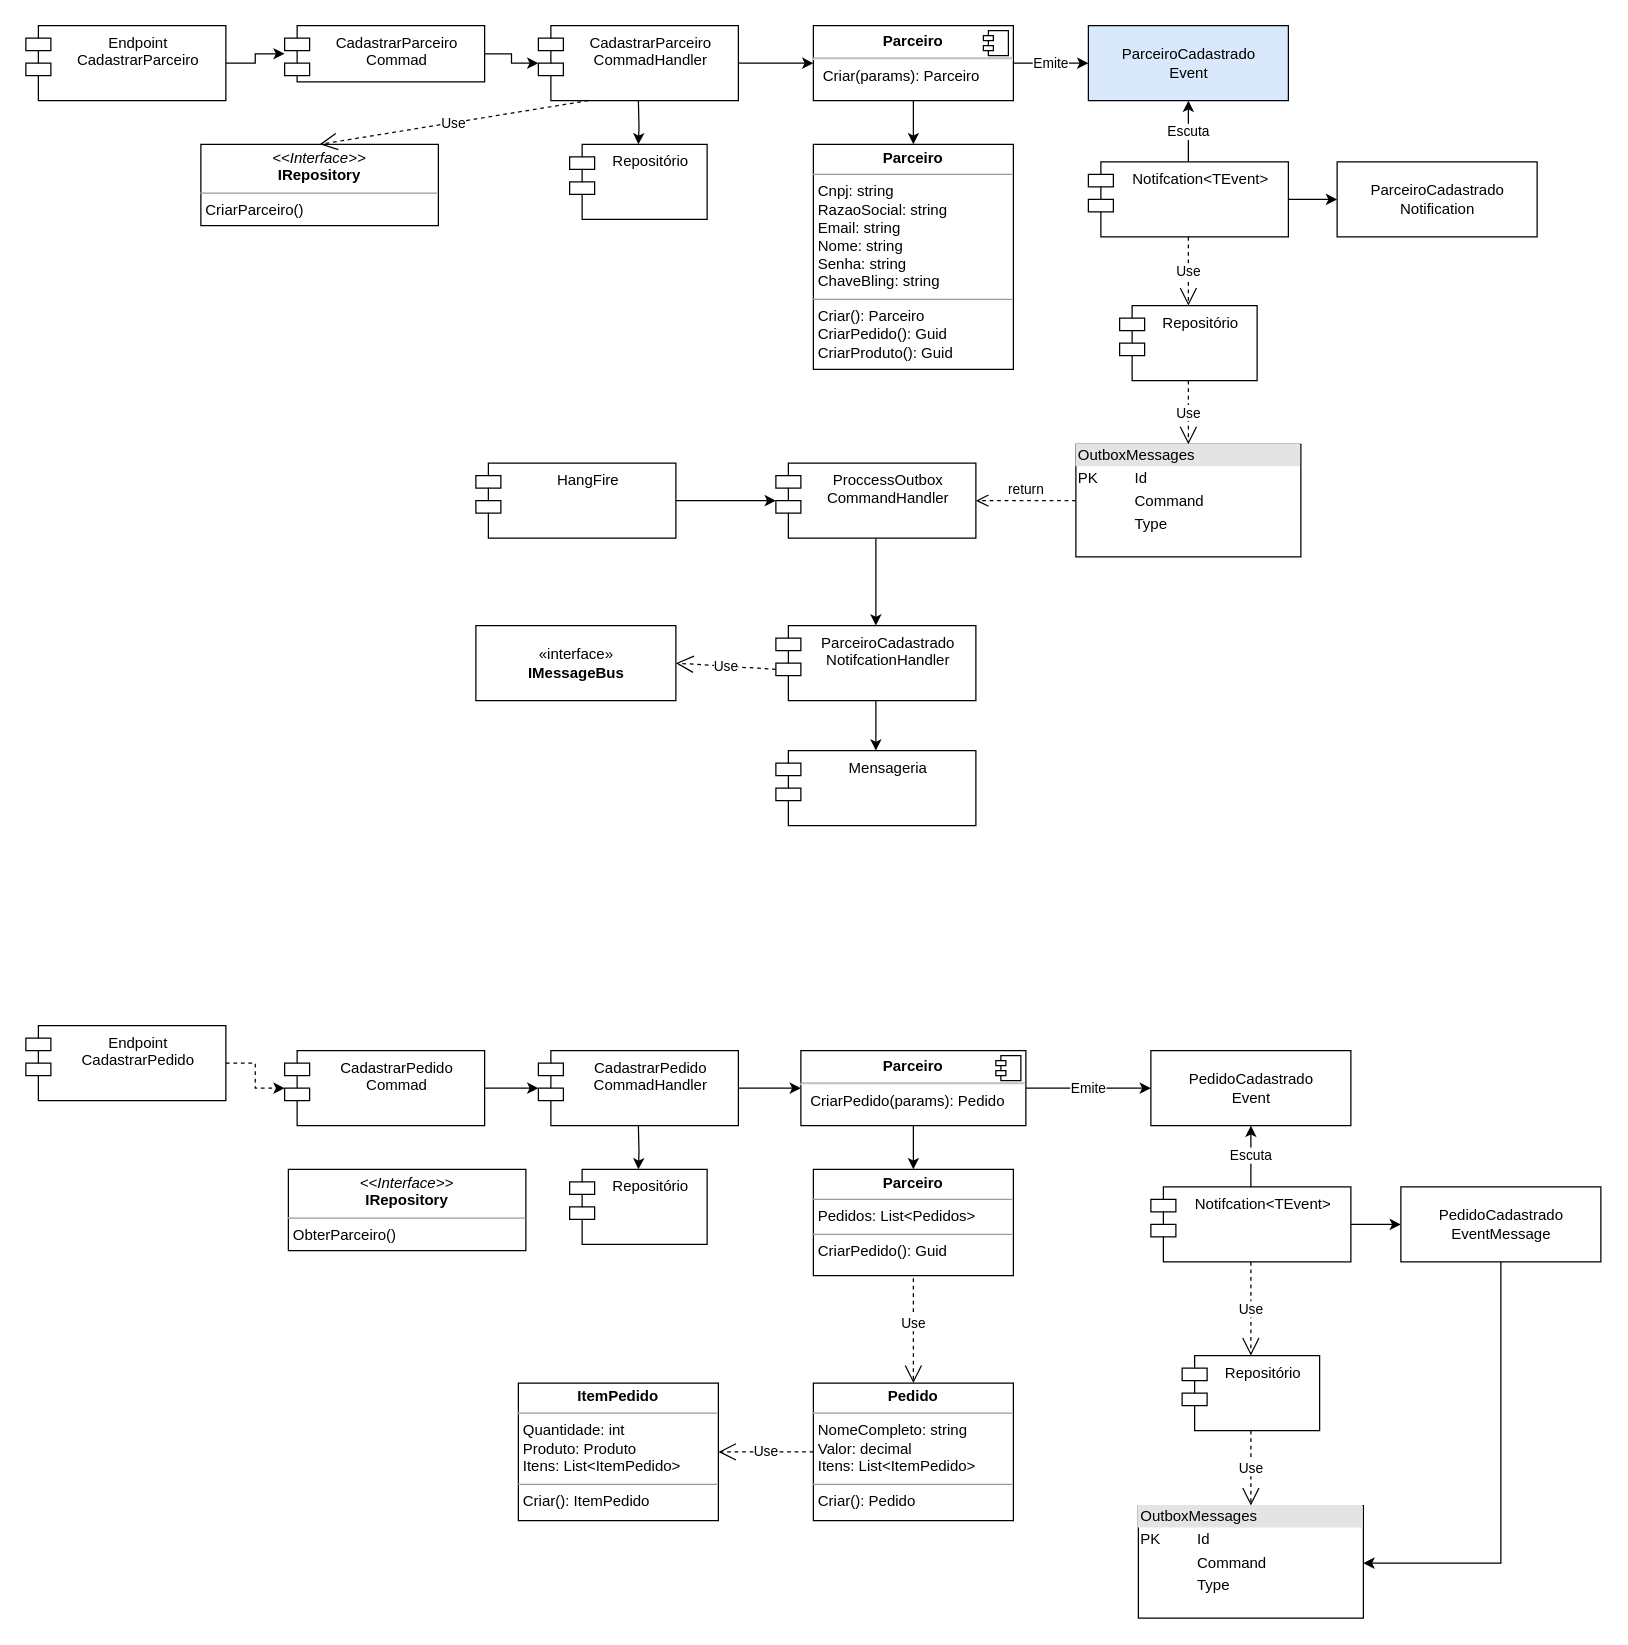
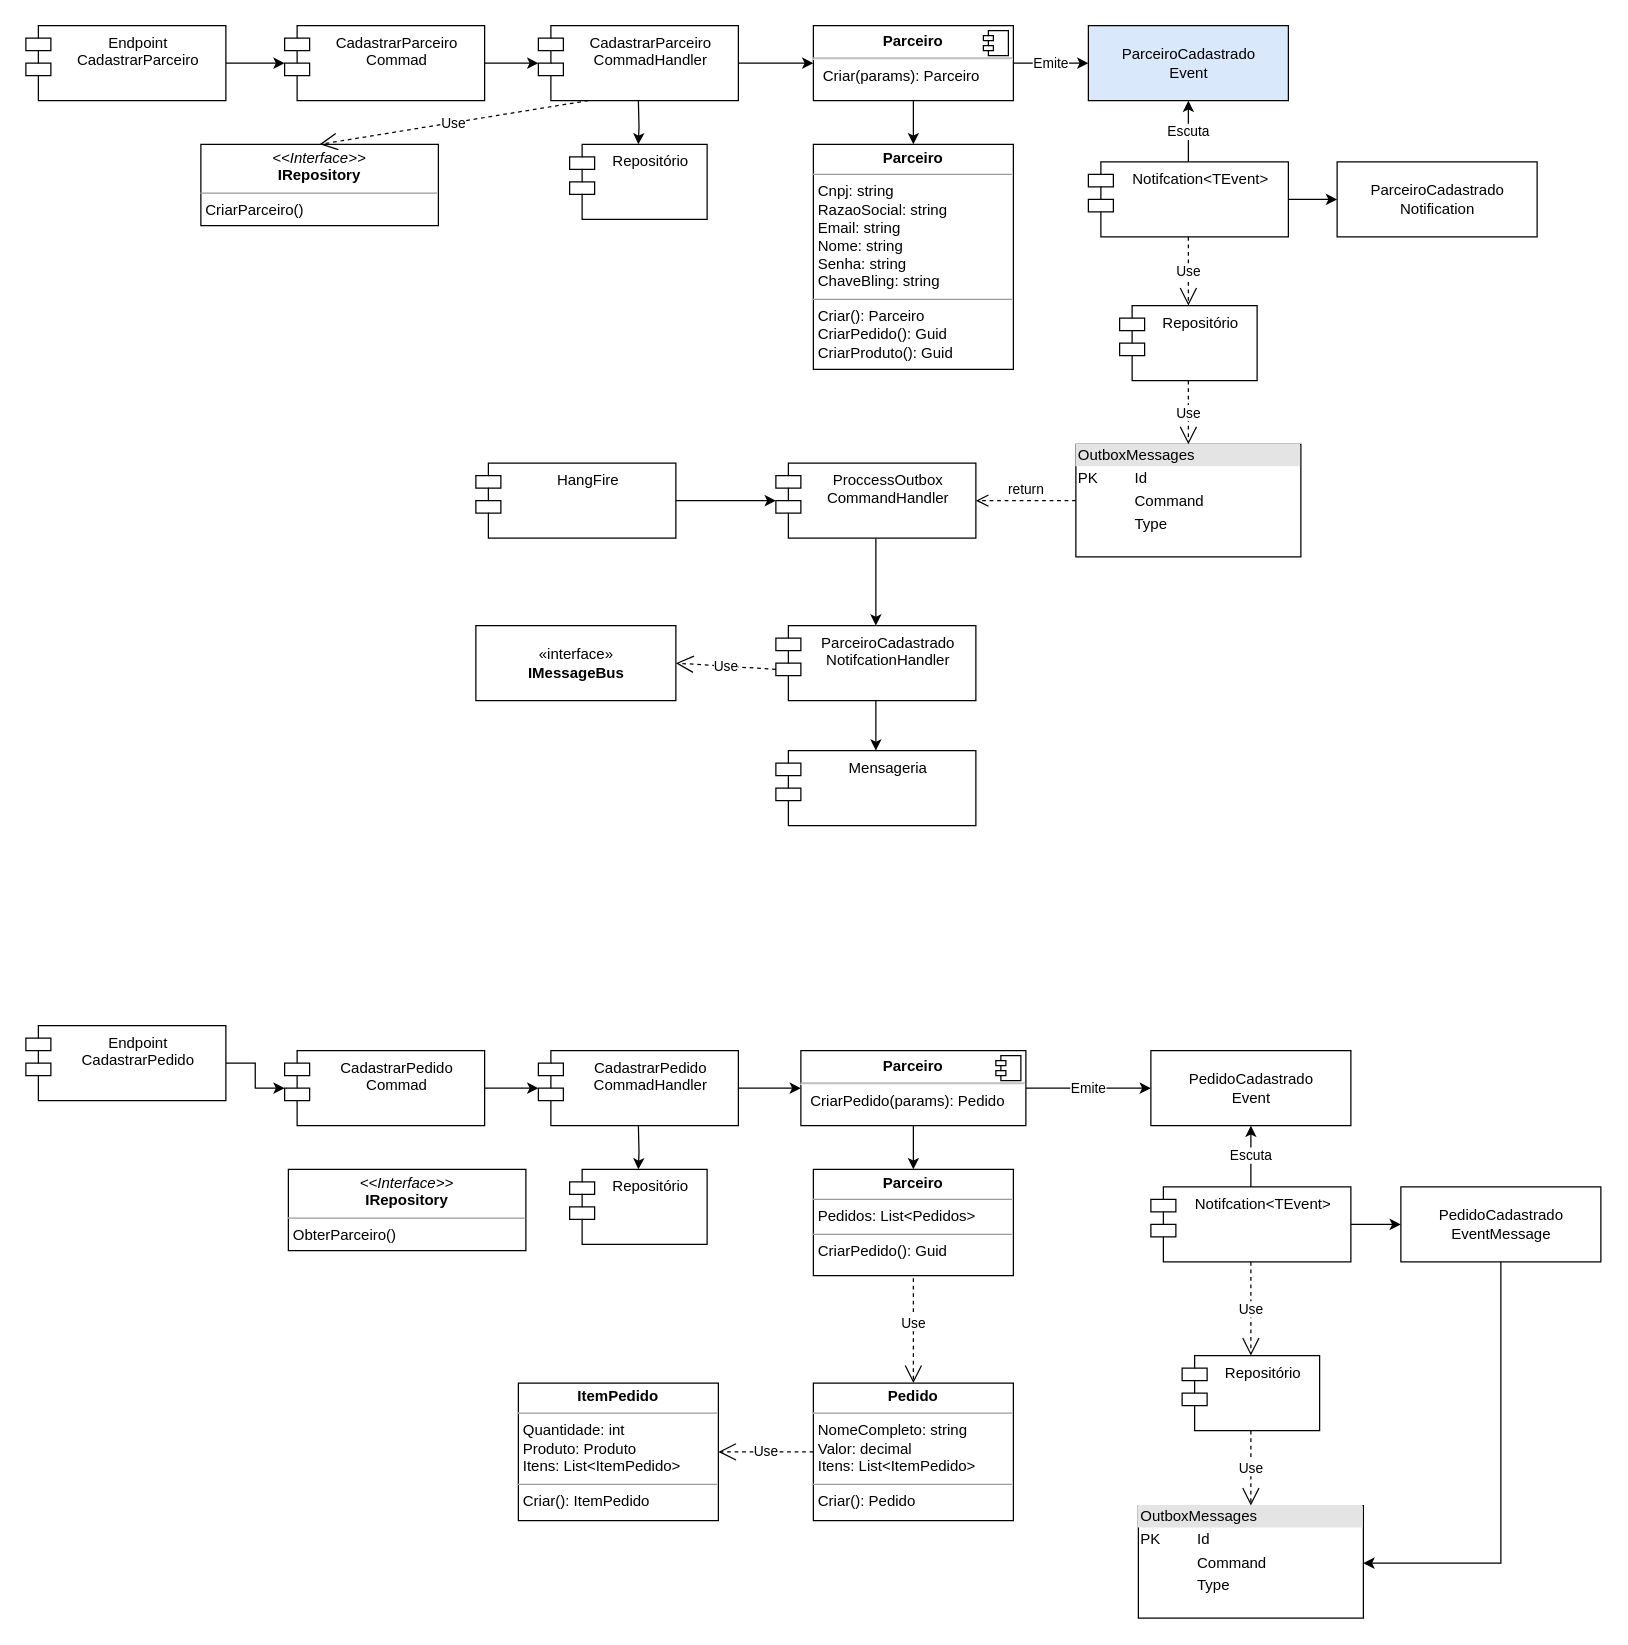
node "CadastrarParceiro Commad": size 200x56 -> 200x75
edge "Endpoint CadastrarPedido" -> "CadastrarPedido Commad": style dashed -> solid
